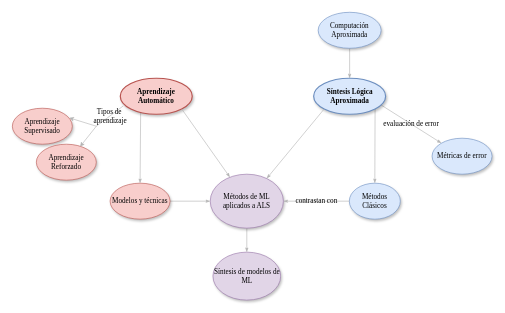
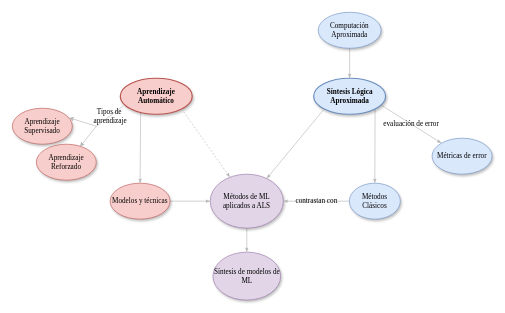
edge "Aprendizaje Automático" -> "Métodos de ML aplicados a ALS": style solid -> dashed
